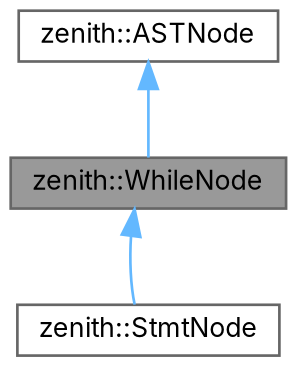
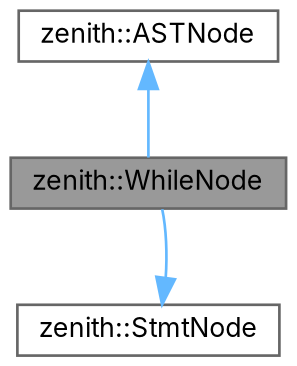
edge "zenith::StmtNode" -> "zenith::WhileNode": reversed
